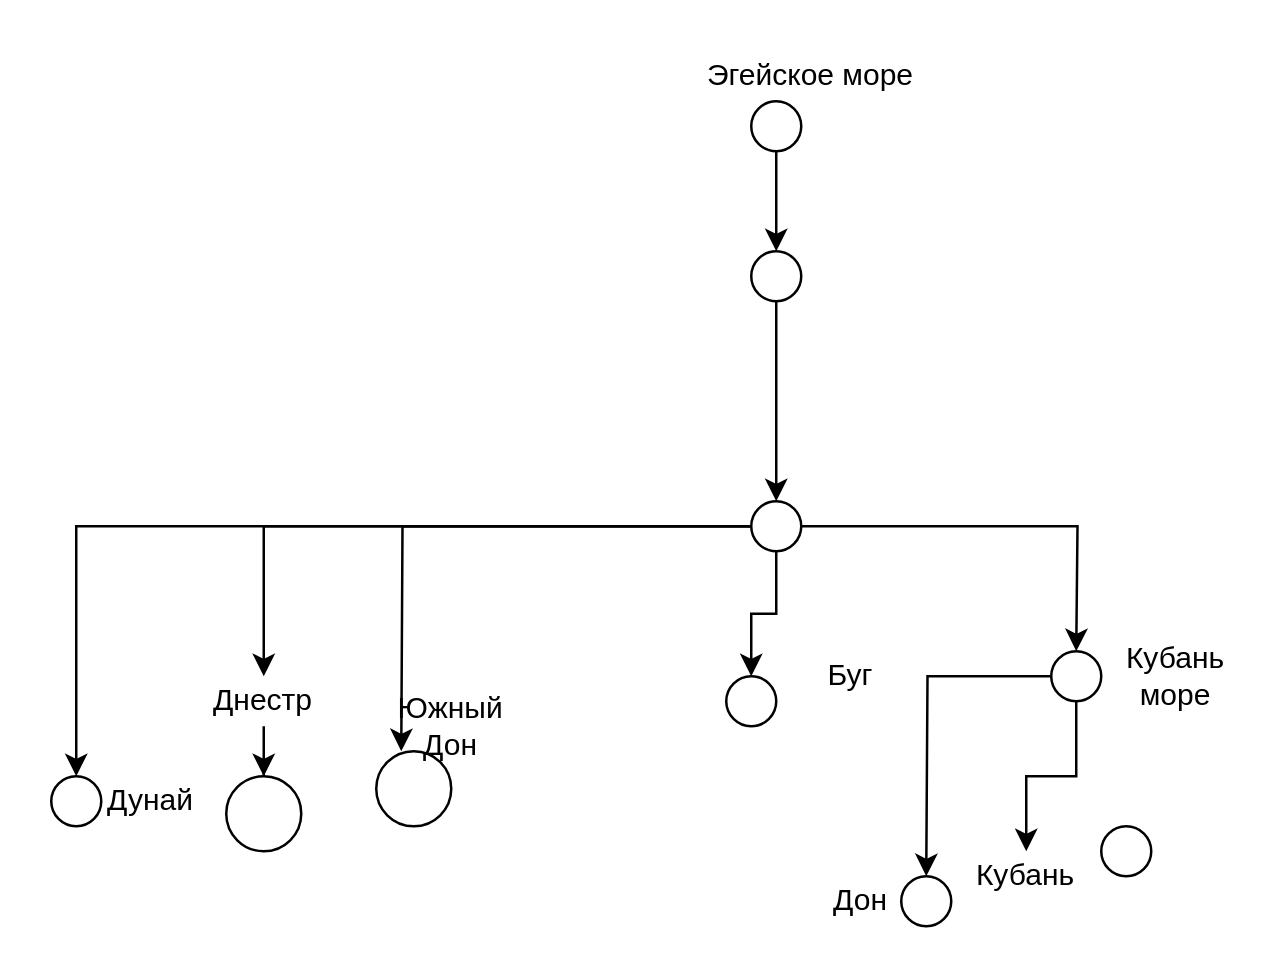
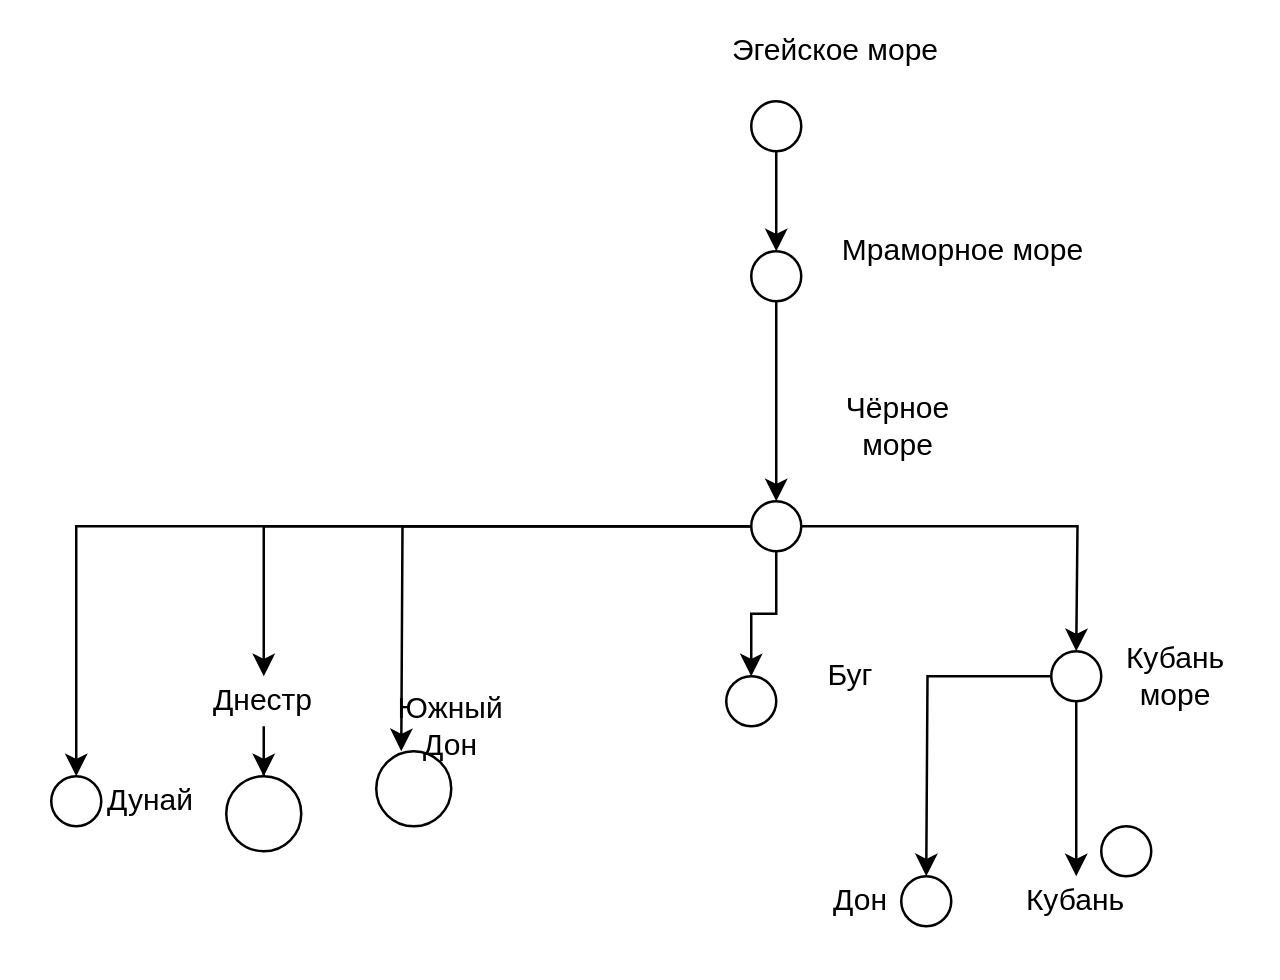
node "Эгейское море": moved (811, 76) -> (836, 51)
node "Мраморное море": added
node "Чёрное море": added
node "Кубань": moved (1026, 876) -> (1076, 901)
